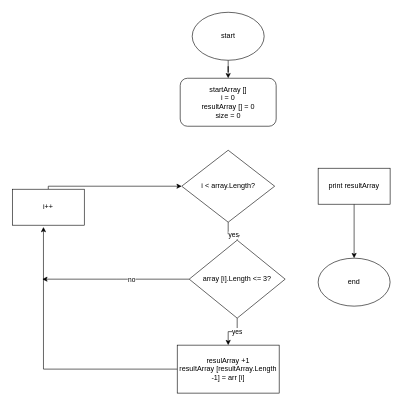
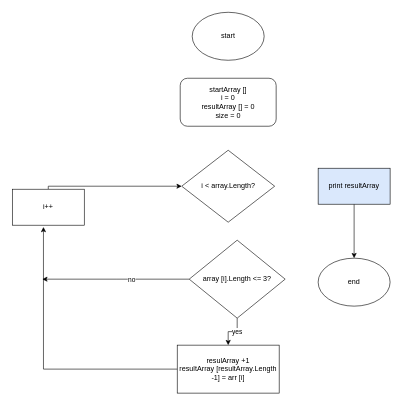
edge "start" -> "startArray [] i = 0 resultArray [] = 0 size = 0": removed
node "print resultArray": fillcolor #ffffff -> #dae8fc
edge "i < array.Length?" -> "array [i].Length <= 3?": removed, label "yes"
